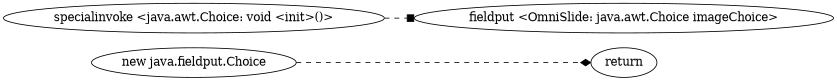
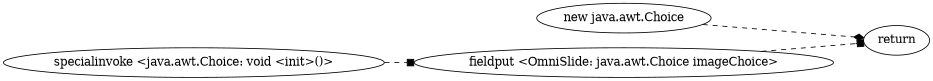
edge "fieldput <OmniSlide: java.awt.Choice imageChoice>" -> "return": added
node "new java.fieldput.Choice": label "new java.fieldput.Choice" -> "new java.awt.Choice"
